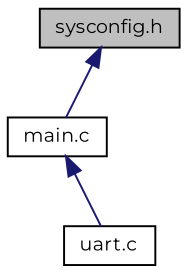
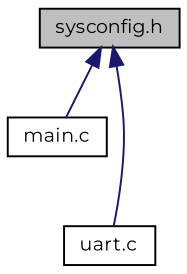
edge "uart.c" -> "main.c": now "uart.c" -> "sysconfig.h"
